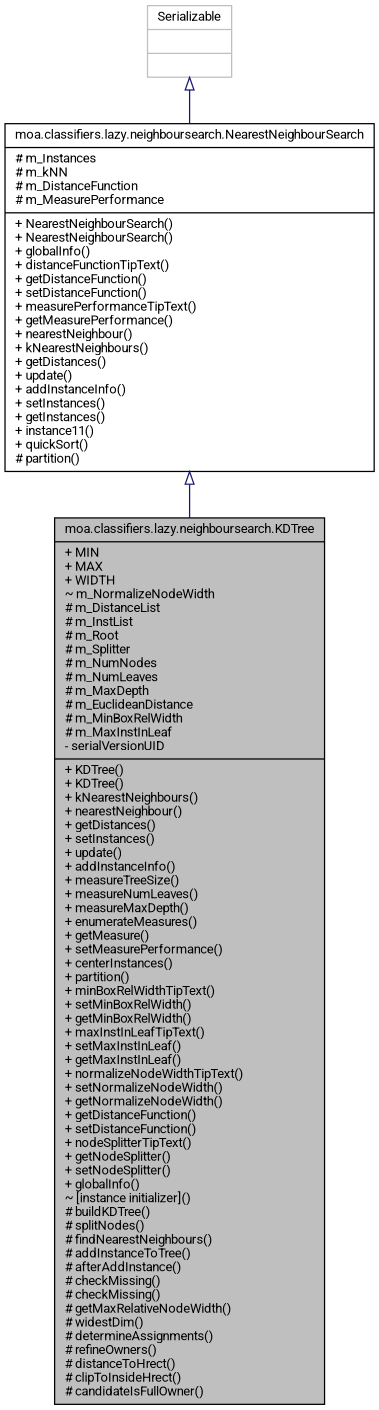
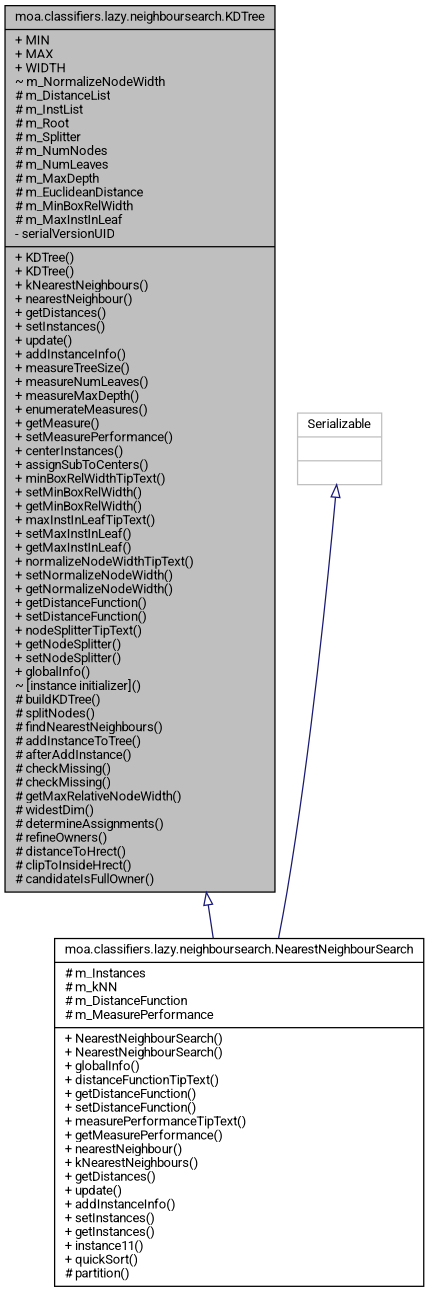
edge "moa.classifiers.lazy.neighboursearch.KDTree" -> "moa.classifiers.lazy.neighboursearch.NearestNeighbourSearch": reversed
node "moa.classifiers.lazy.neighboursearch.KDTree": text "+ partition()" -> "+ assignSubToCenters()"
